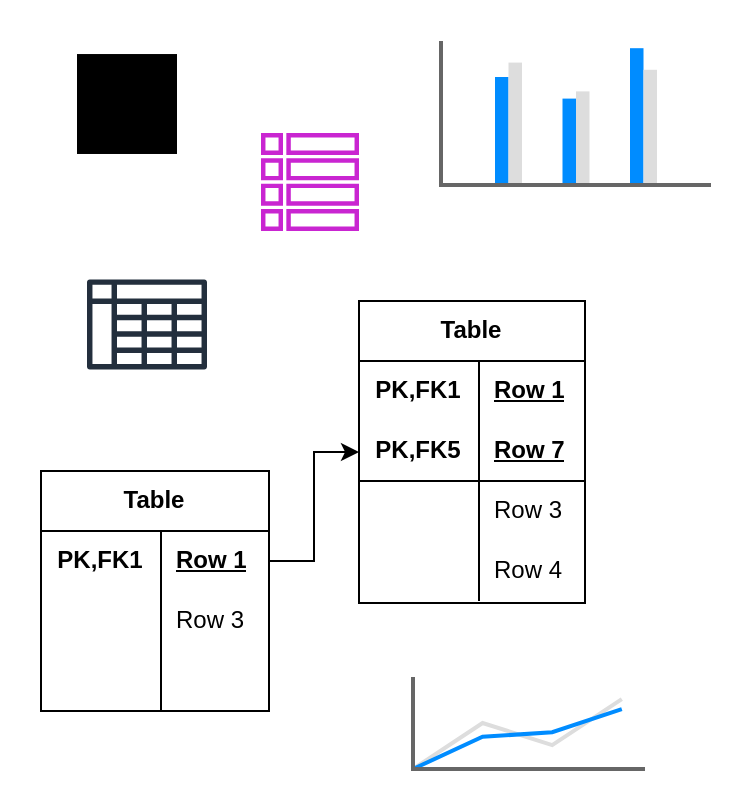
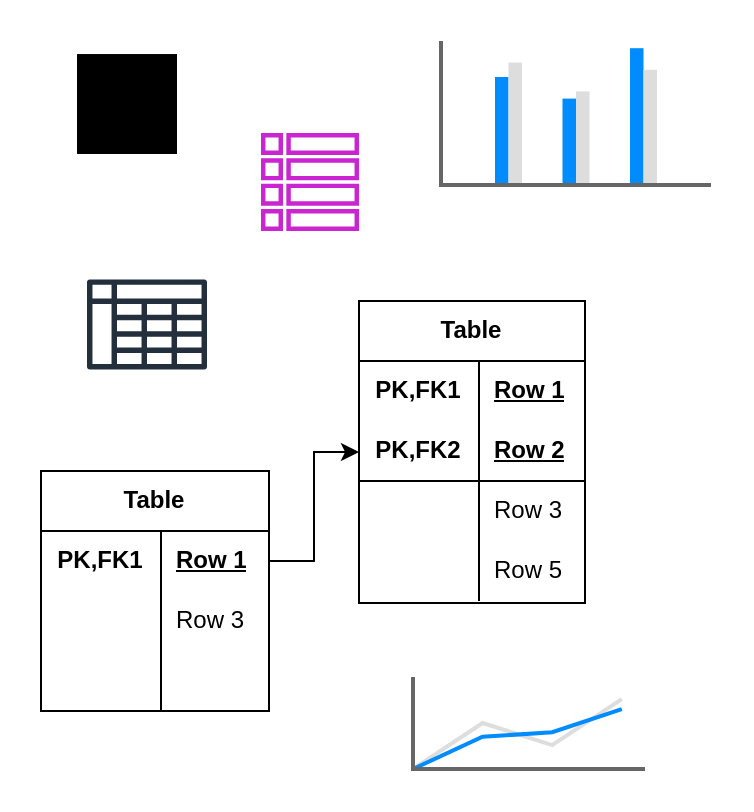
node "PK,FK5": label "PK,FK5" -> "PK,FK2"
node "Row 7": label "Row 7" -> "Row 2"
node "Row 4": label "Row 4" -> "Row 5"
